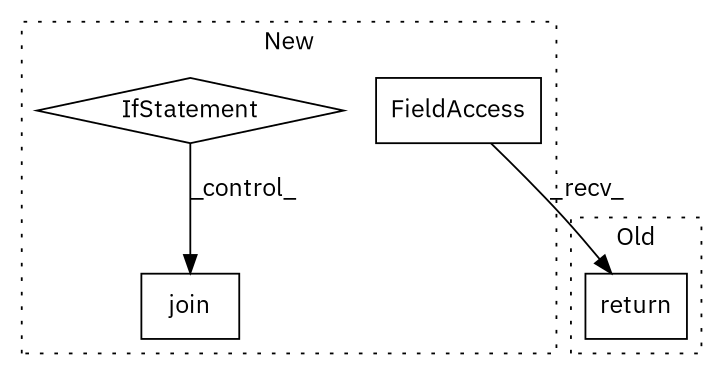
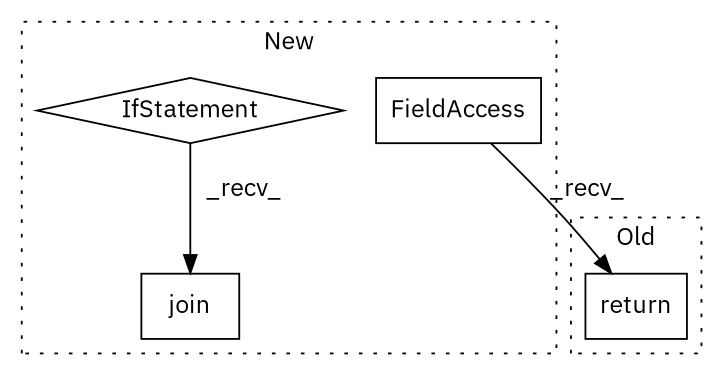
edge "IfStatement" -> "join": label "_control_" -> "_recv_"
